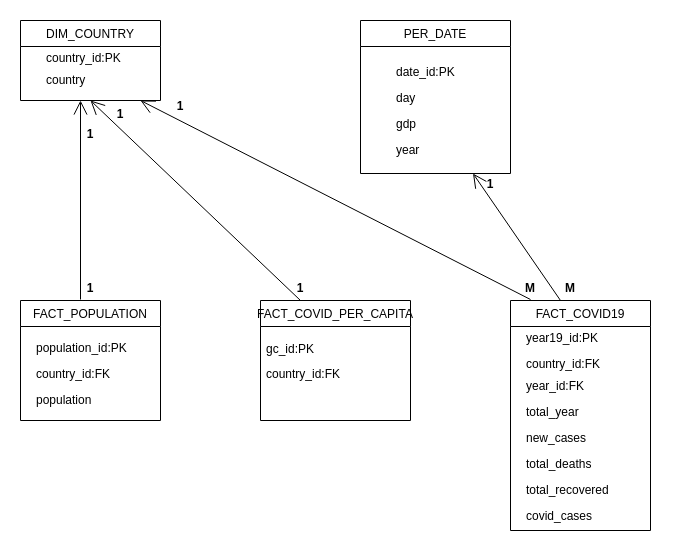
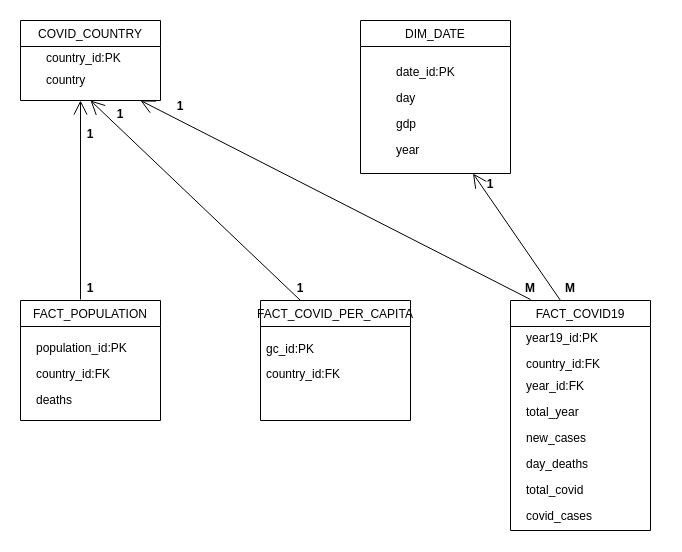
node "DIM_COUNTRY": label "DIM_COUNTRY" -> "COVID_COUNTRY"
node "PER_DATE": label "PER_DATE" -> "DIM_DATE"
node "population": label "population" -> "deaths"
node "total_deaths": label "total_deaths" -> "day_deaths"
node "total_recovered": label "total_recovered" -> "total_covid"
